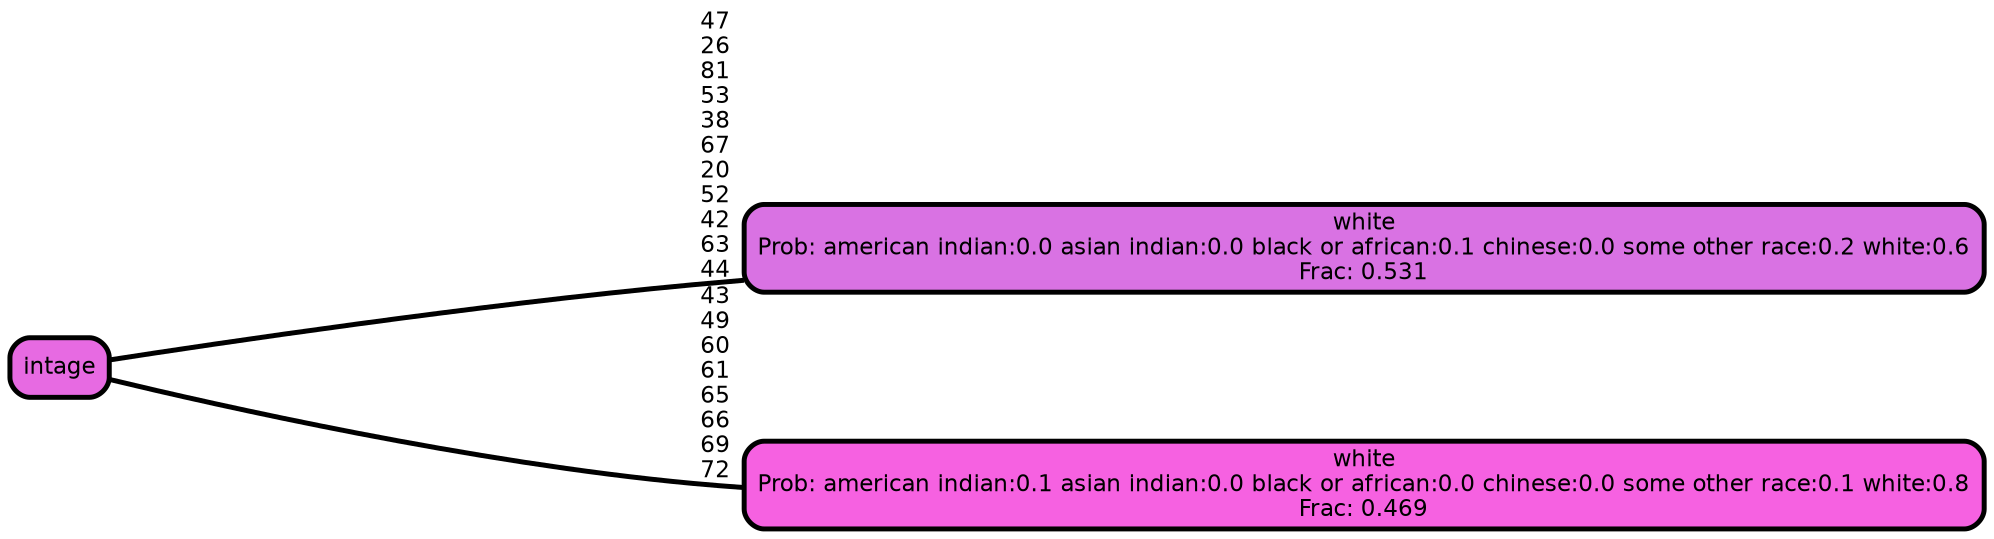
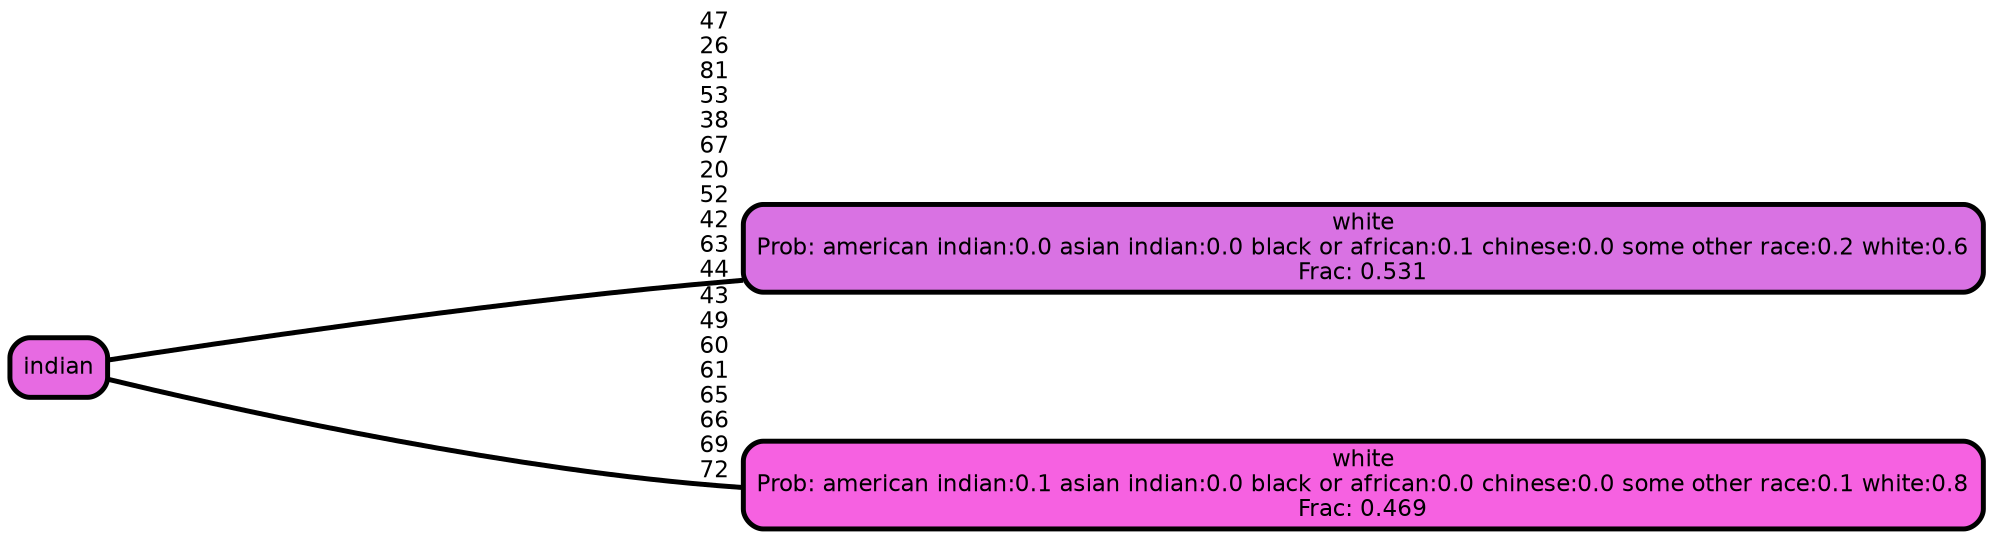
node "intage": label "intage" -> "indian"
